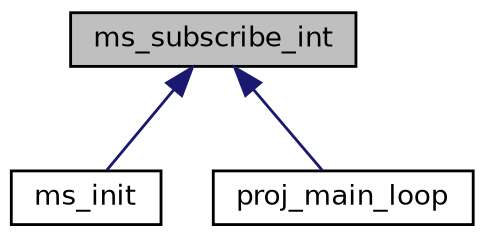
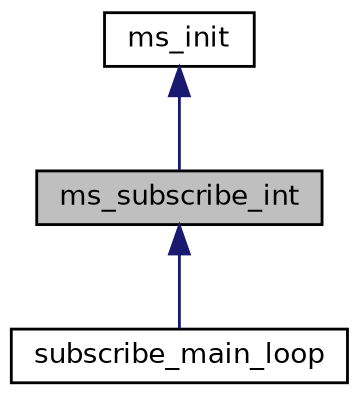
edge "ms_init" -> "ms_subscribe_int": reversed
node "proj_main_loop": label "proj_main_loop" -> "subscribe_main_loop"
